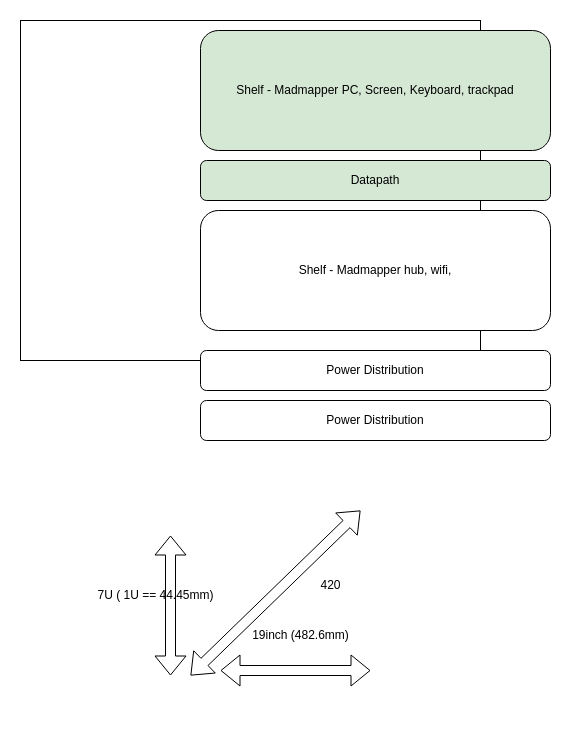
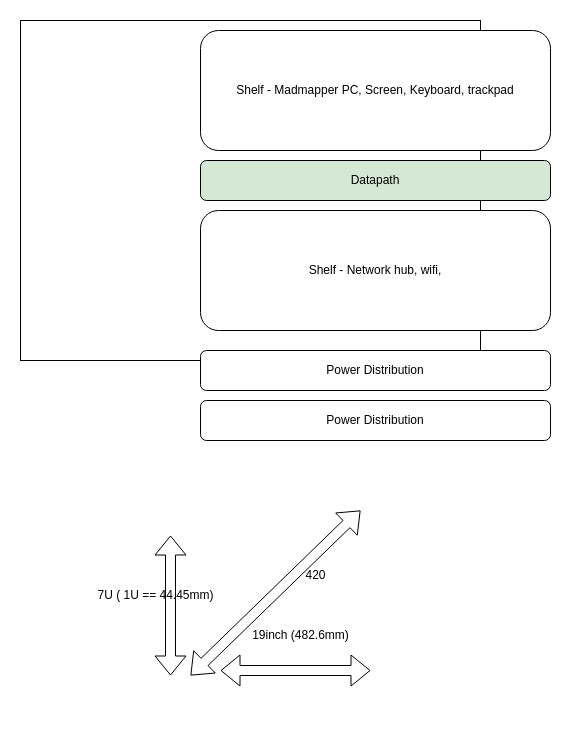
node "Shelf - Madmapper PC, Screen, Keyboard, trackpad": fillcolor #d5e8d4 -> #ffffff
node "Shelf - Madmapper hub, wifi,": label "Shelf - Madmapper hub, wifi," -> "Shelf - Network hub, wifi,"
node "420": moved (331, 586) -> (316, 576)
